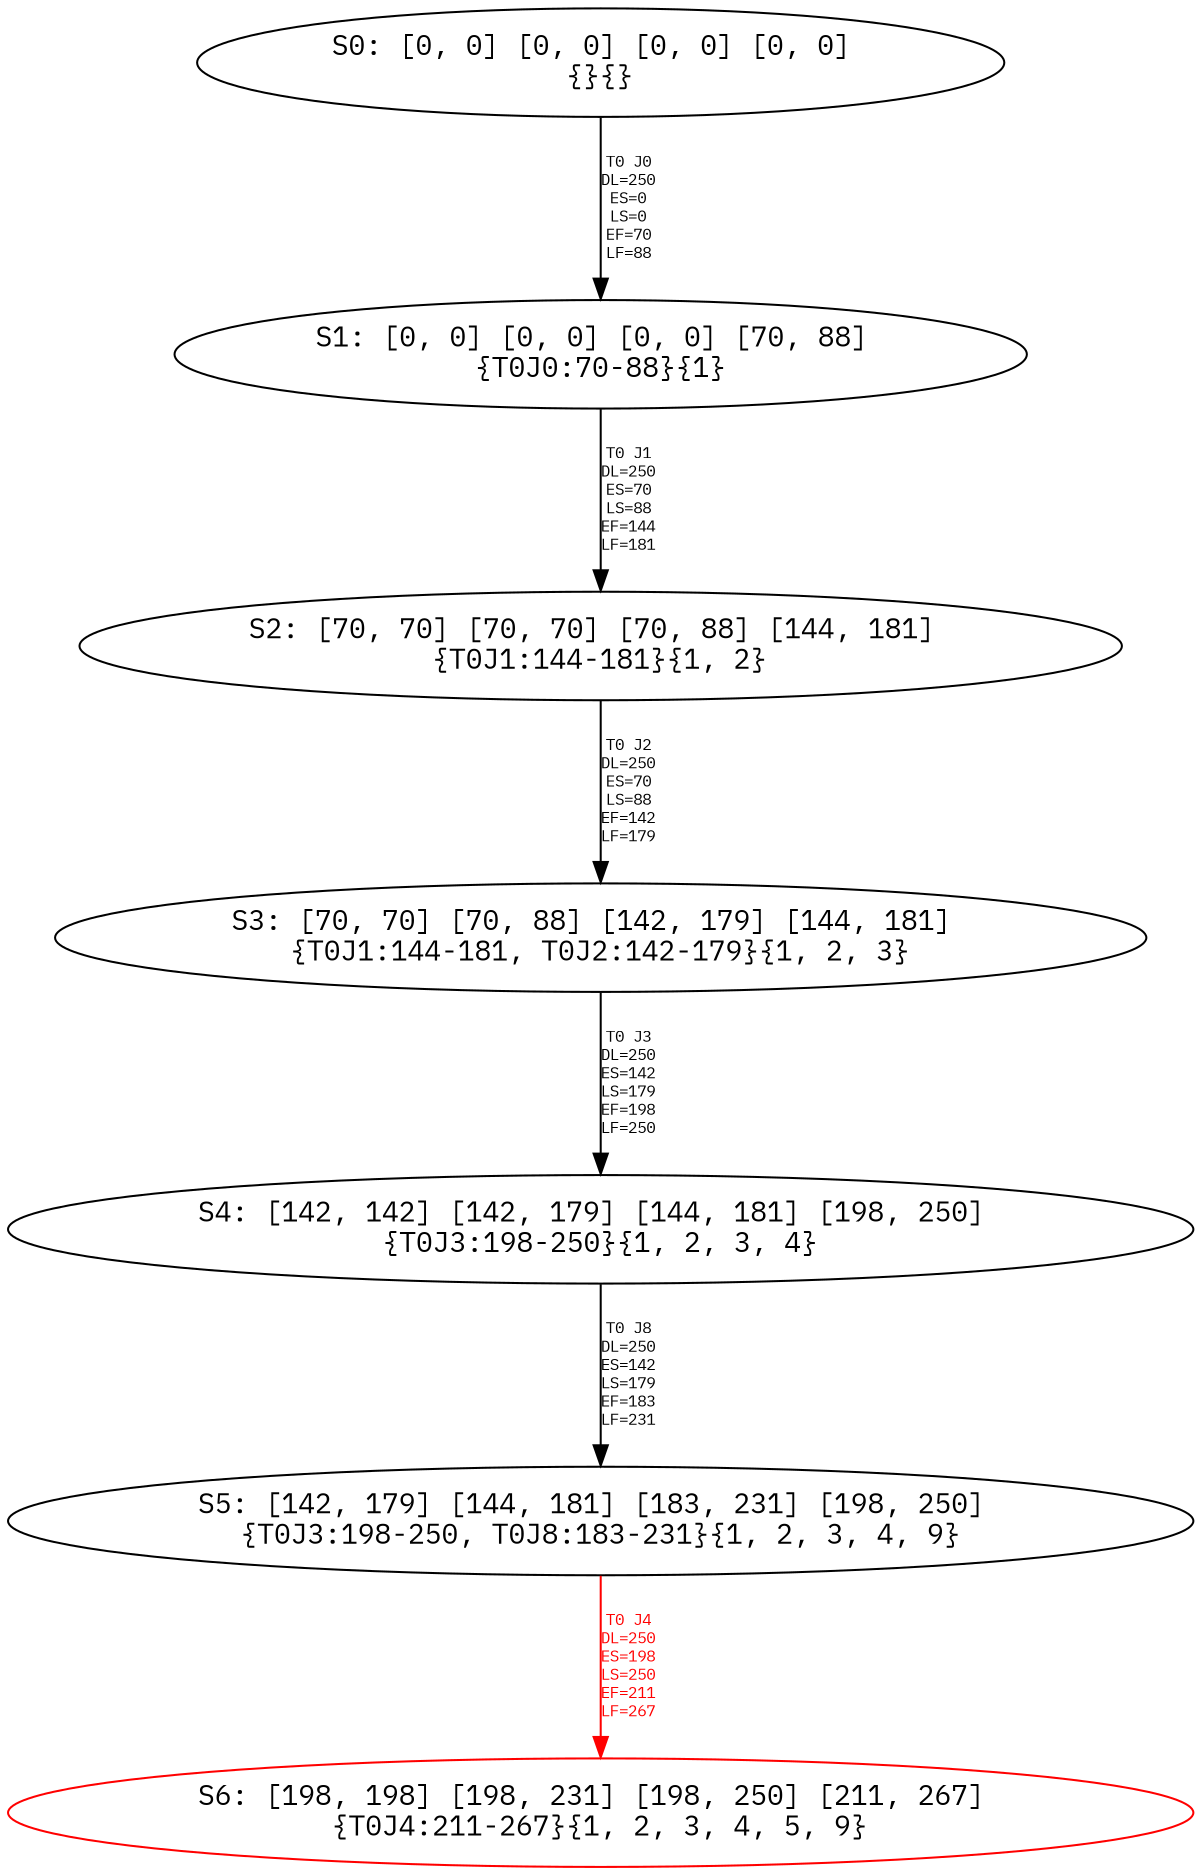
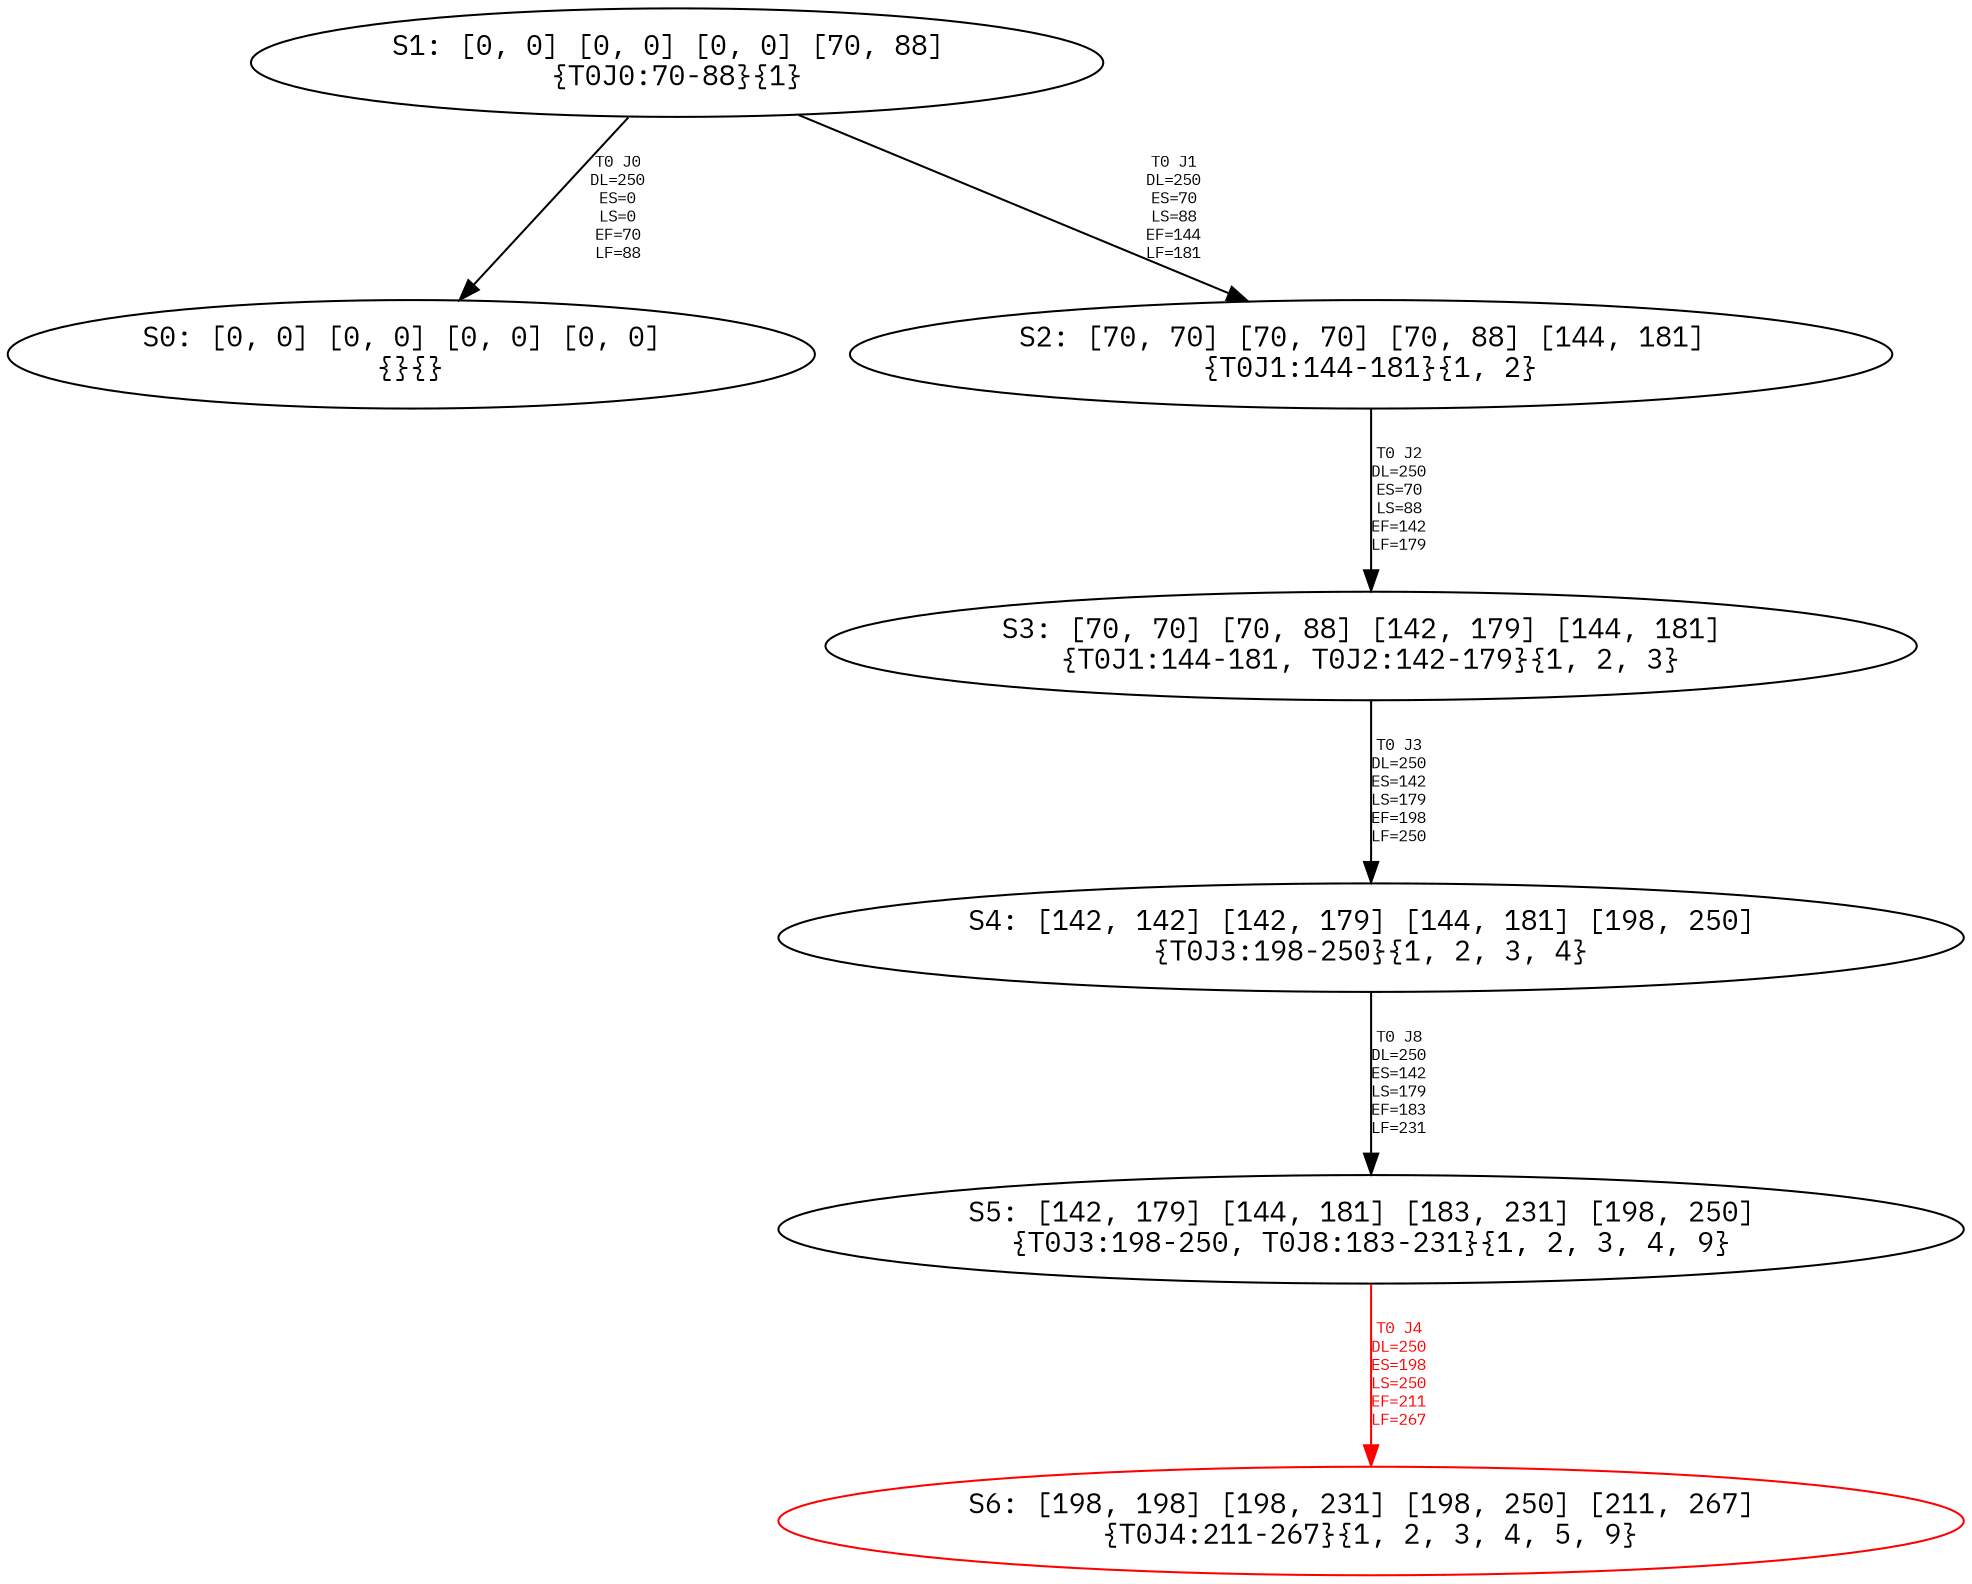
edge "S0: [0, 0] [0, 0] [0, 0] [0, 0] {}{}" -> "S1: [0, 0] [0, 0] [0, 0] [70, 88] {T0J0:70-88}{1}": reversed
